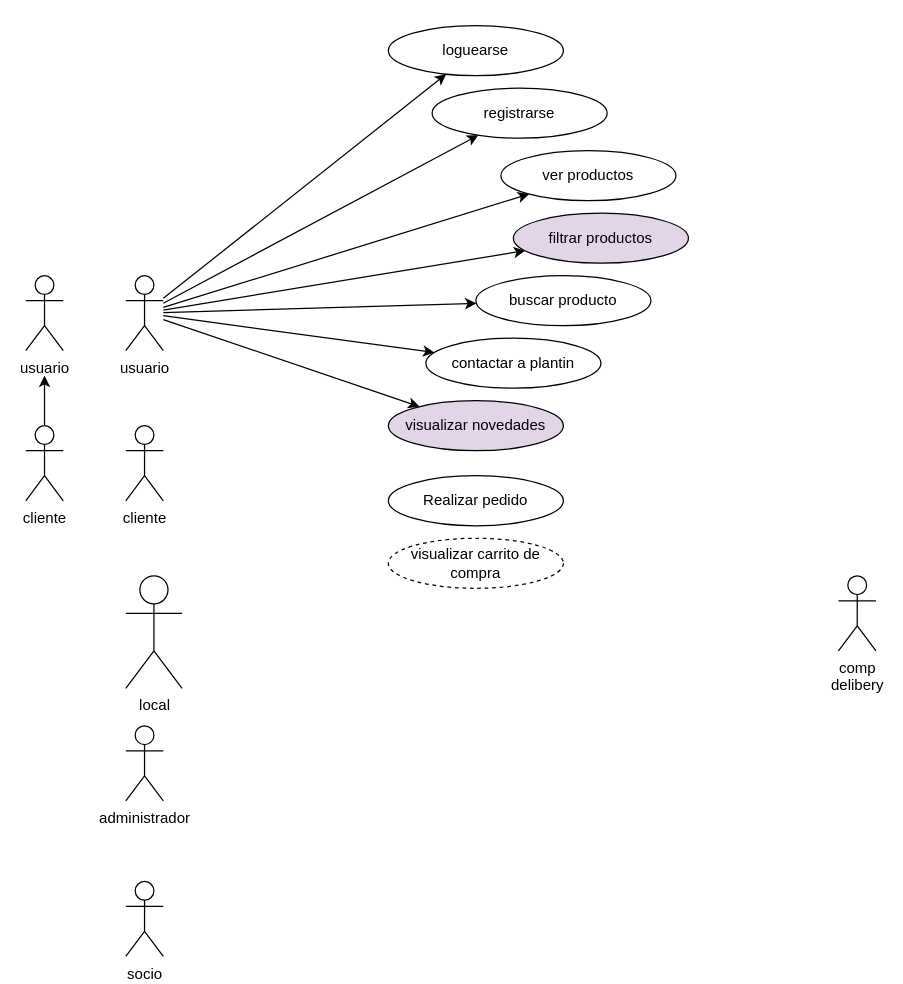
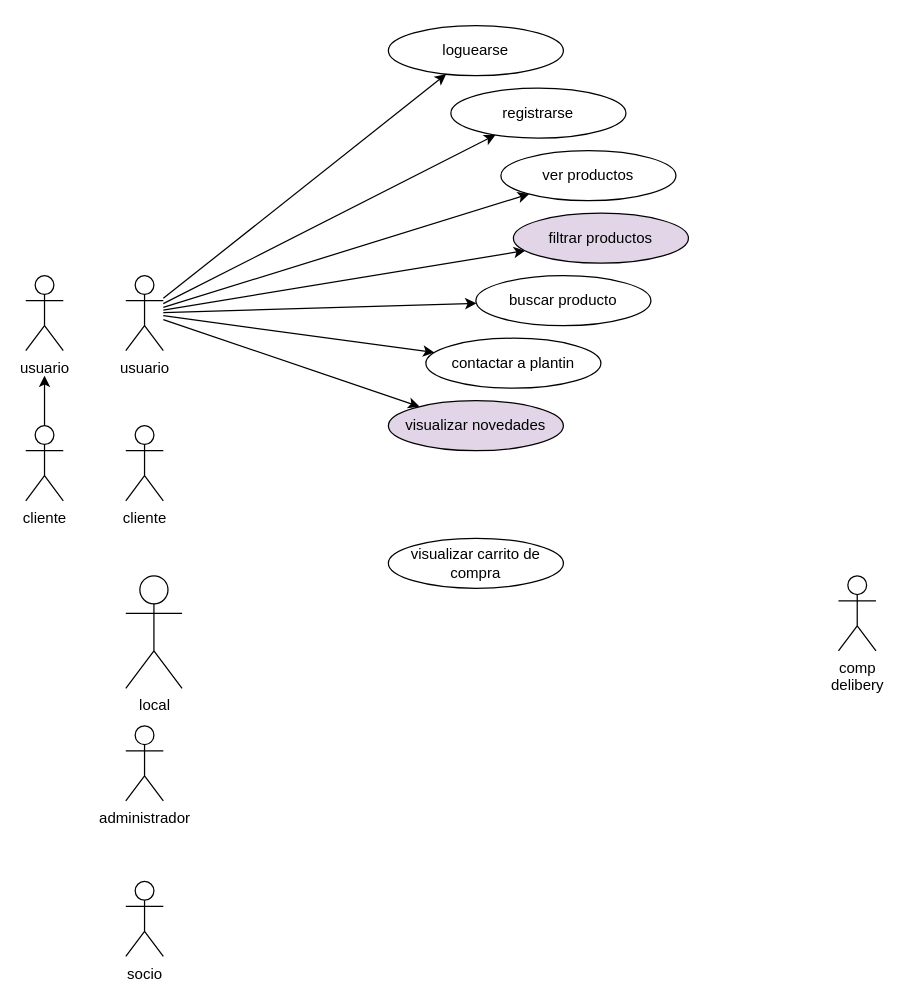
node "registrarse": moved (519, 113) -> (538, 113)
node "Realizar pedido": removed
node "visualizar carrito de compra": style dashed -> solid
